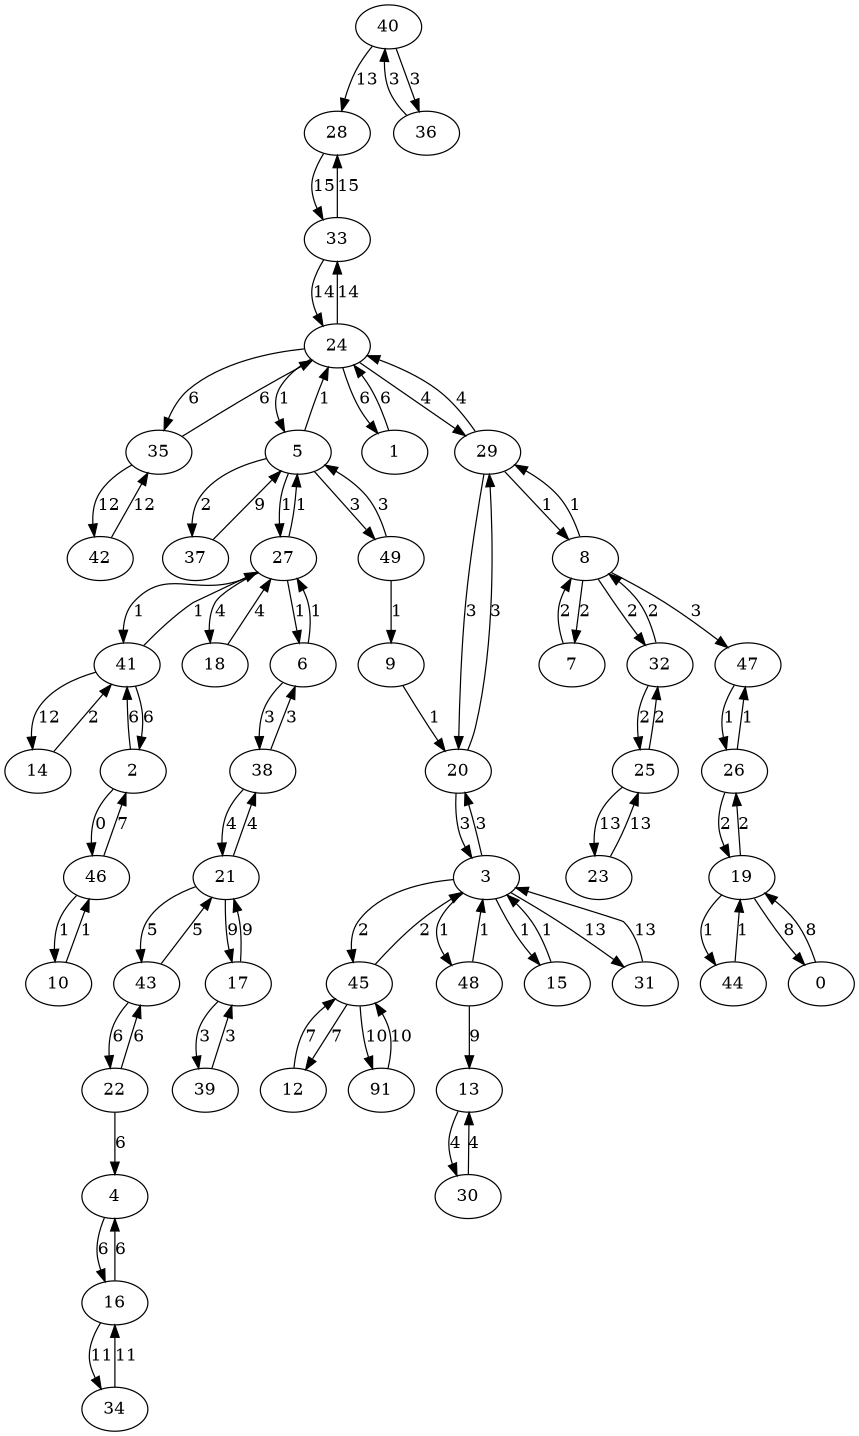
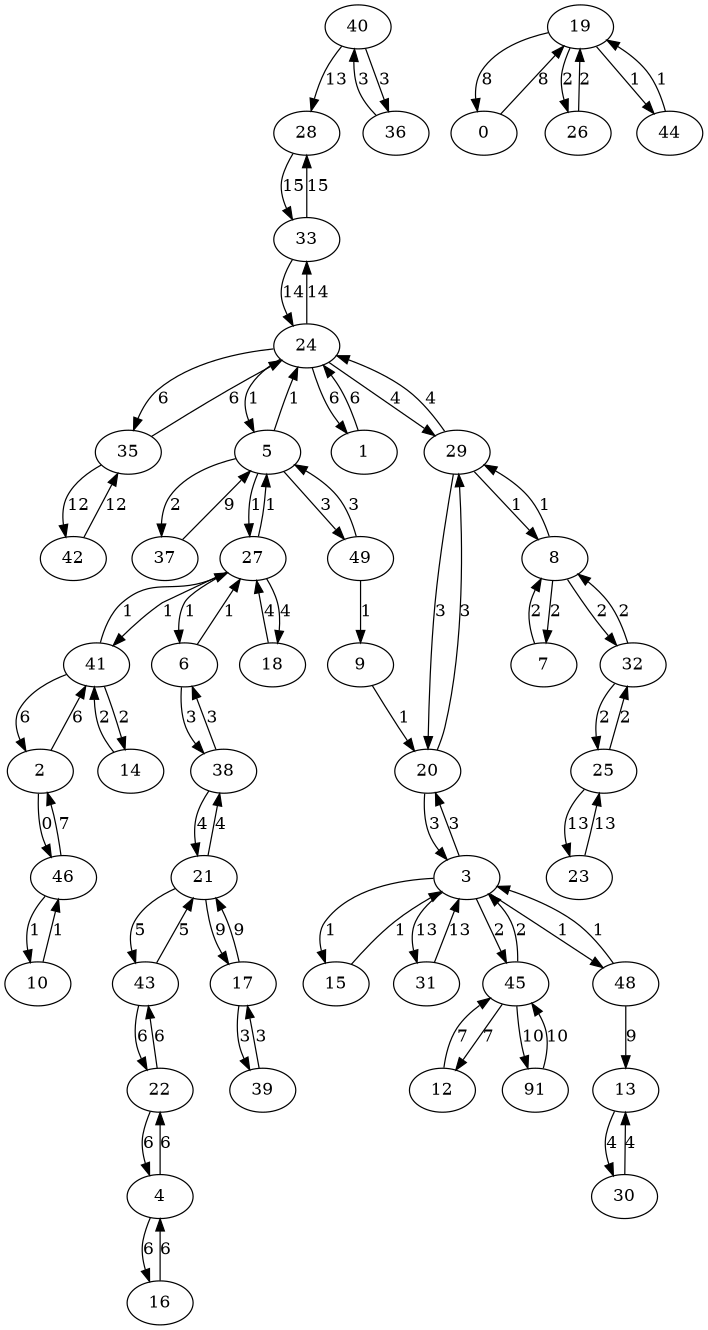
node "47": removed
edge "41" -> "14": label "12" -> "2"
edge "4" -> "22": added, label "6"
node "34": removed
